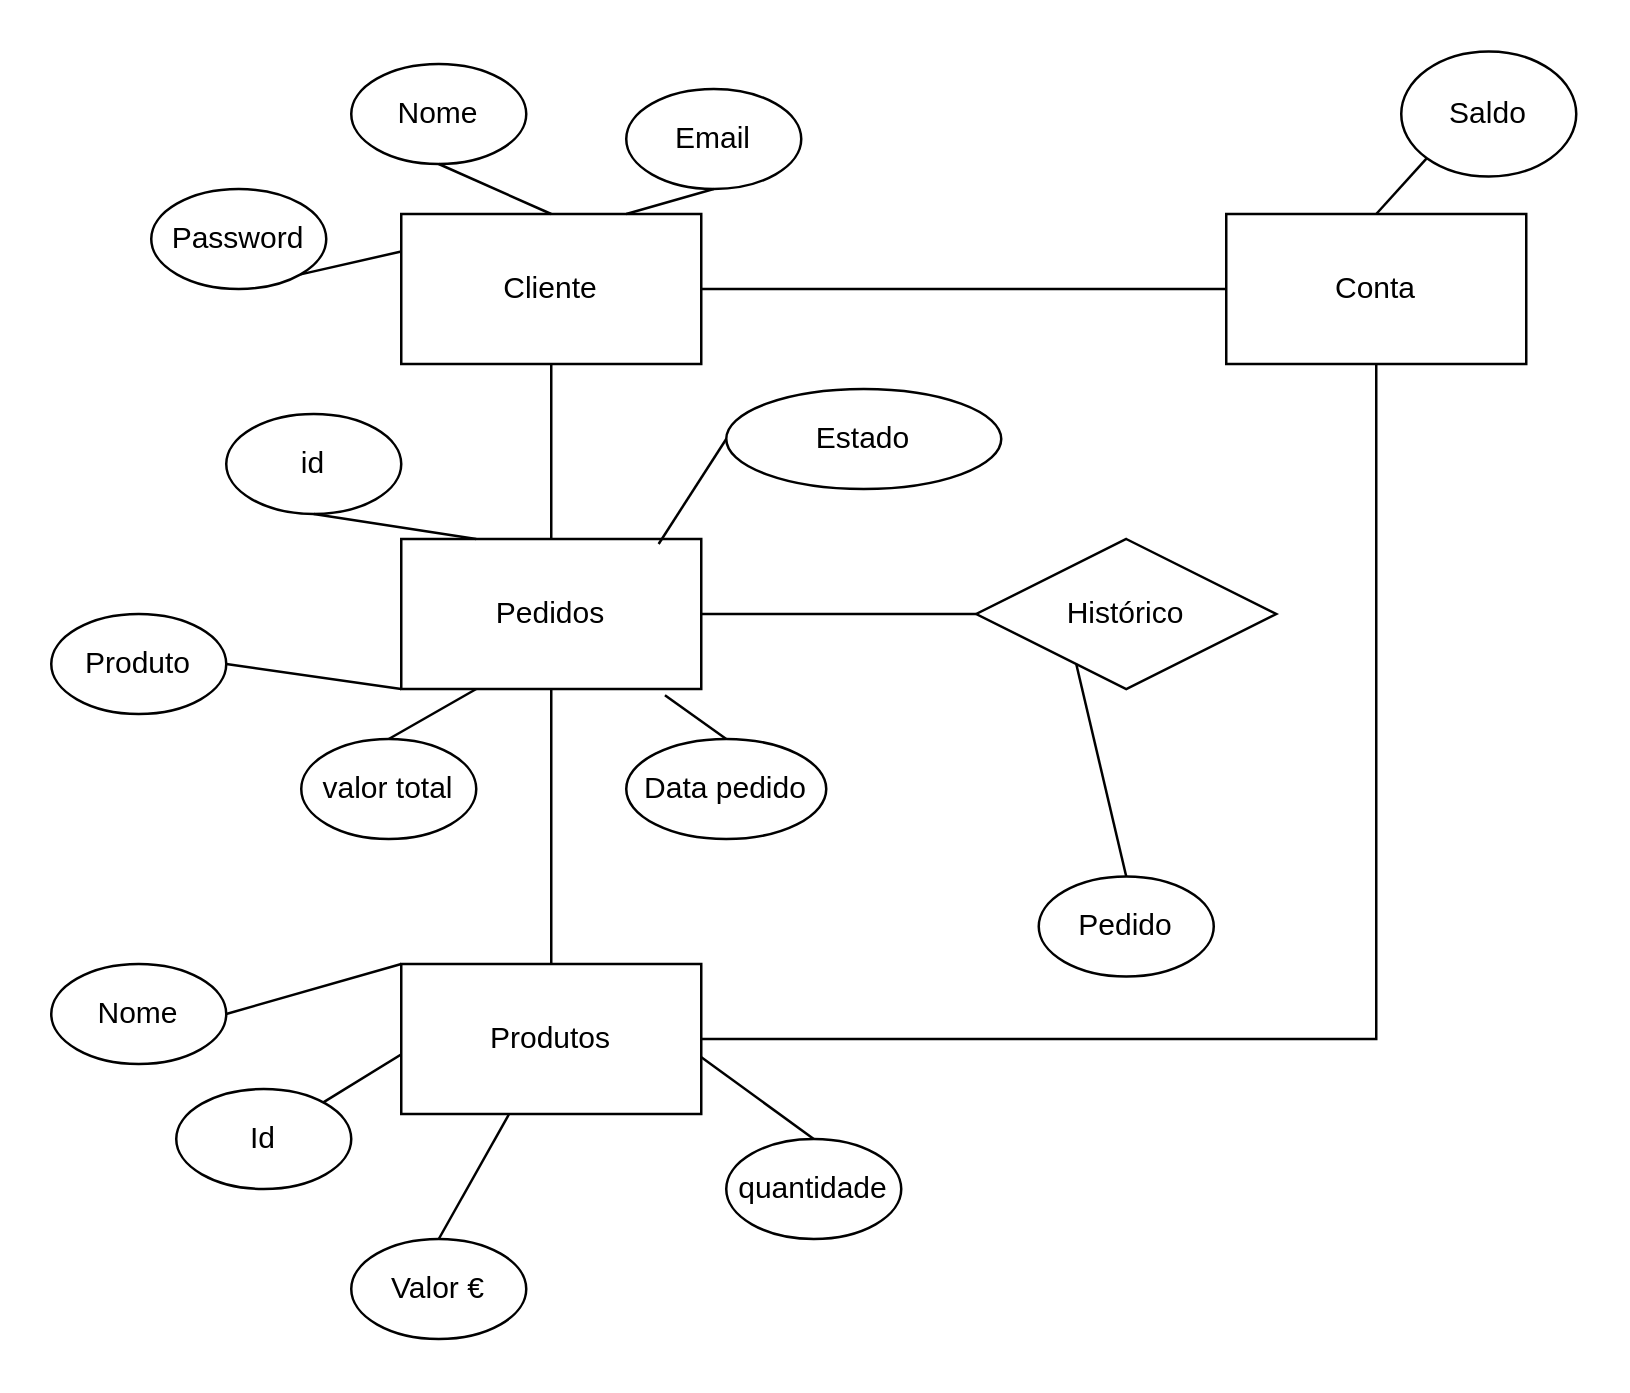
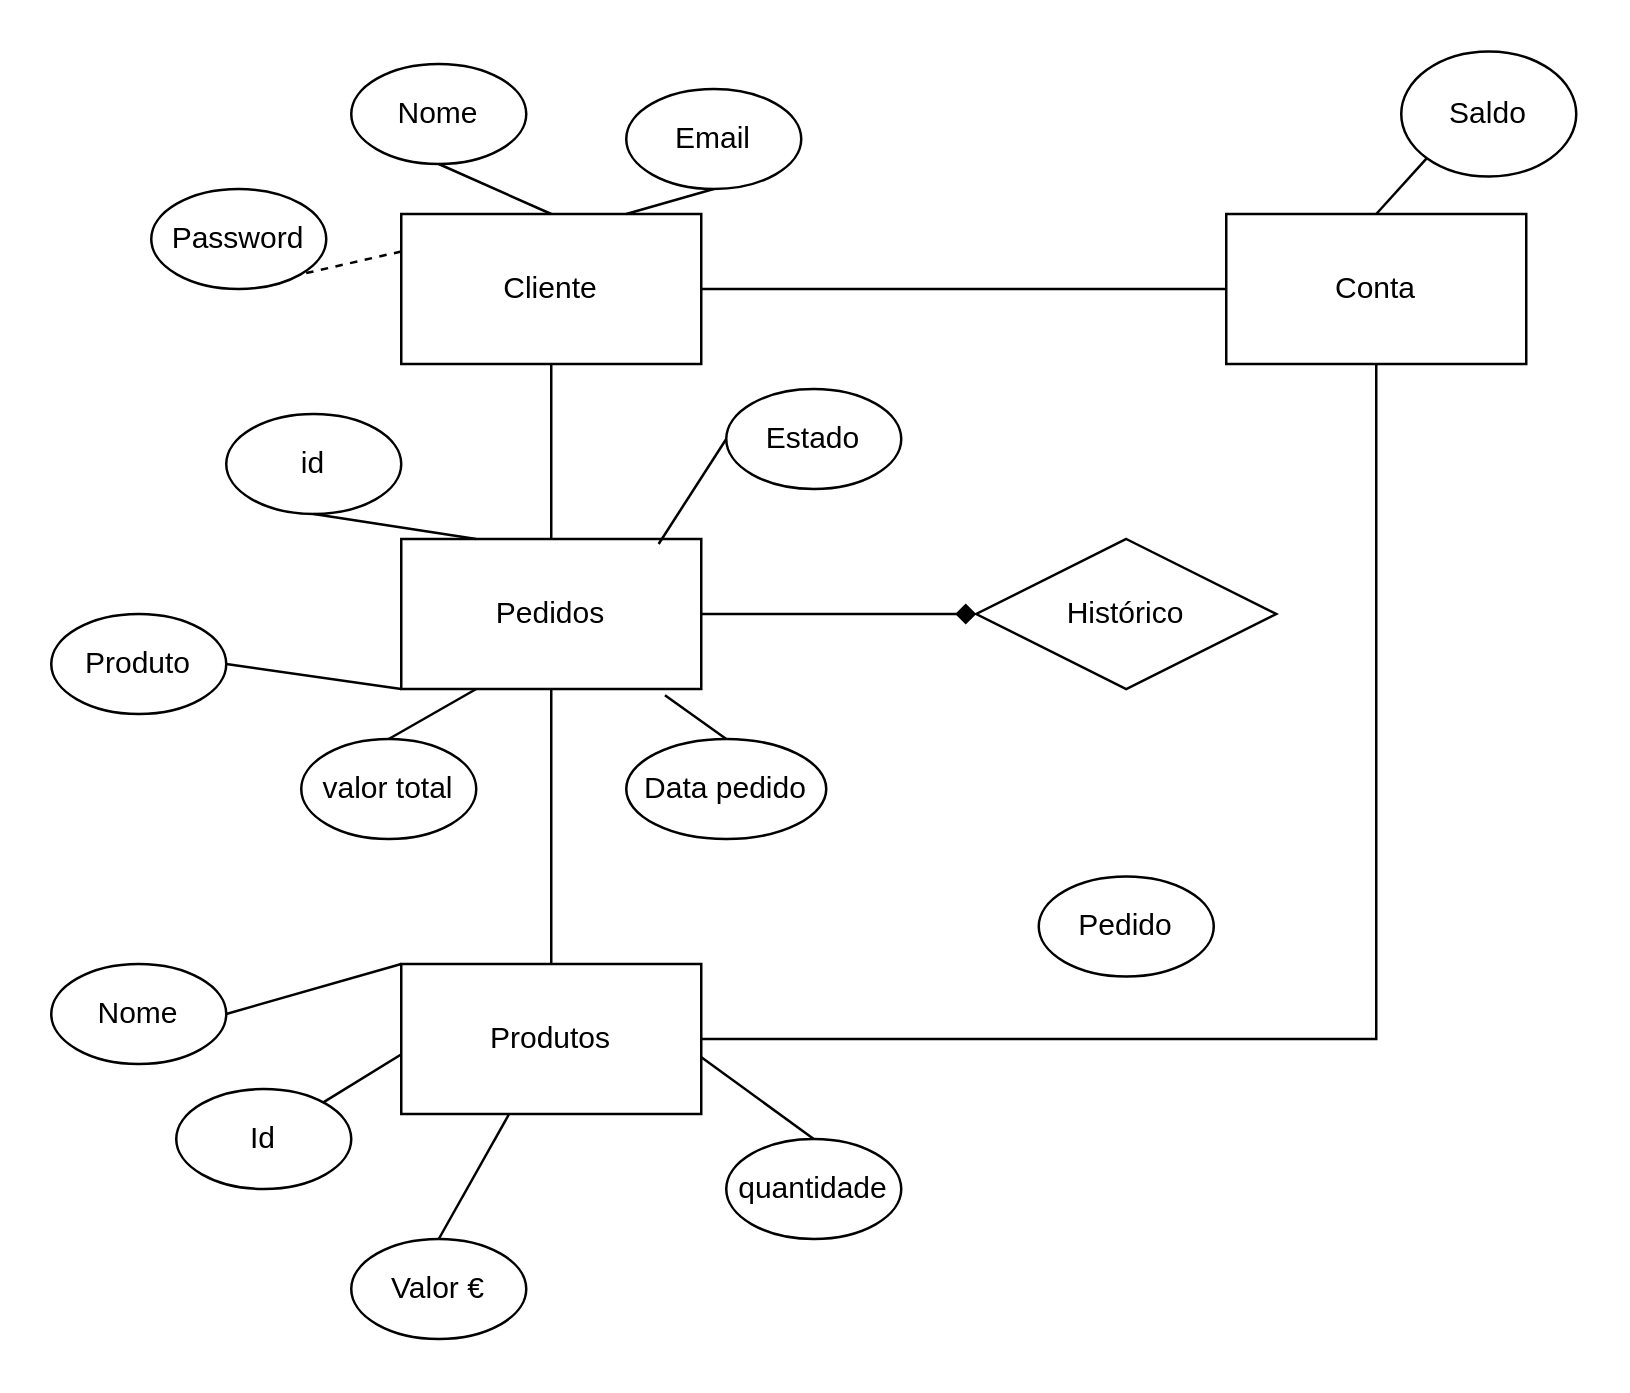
edge "Password" -- "Cliente": style solid -> dashed
node "Estado": size 275x100 -> 175x100
edge "Pedidos" -- "Histórico": arrowhead none -> diamond
edge "Histórico" -- "Pedido": removed
